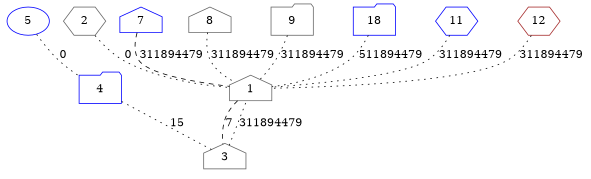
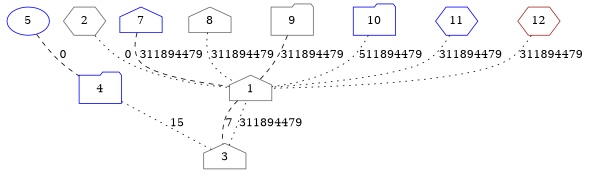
node "18": label "18" -> "10"
edge "5" -- "4": style dotted -> dashed
edge "9" -- "1": style dotted -> dashed
